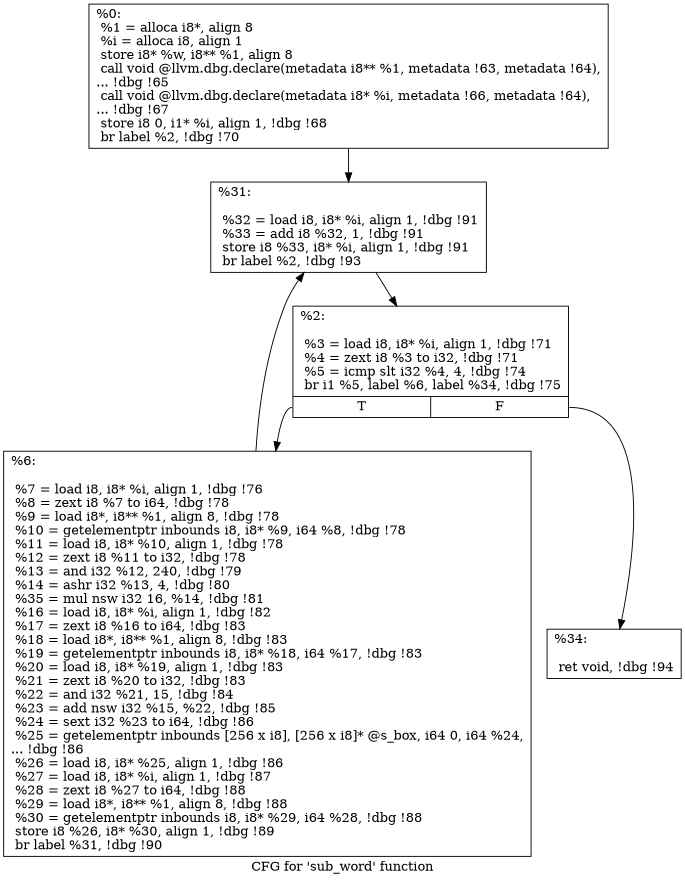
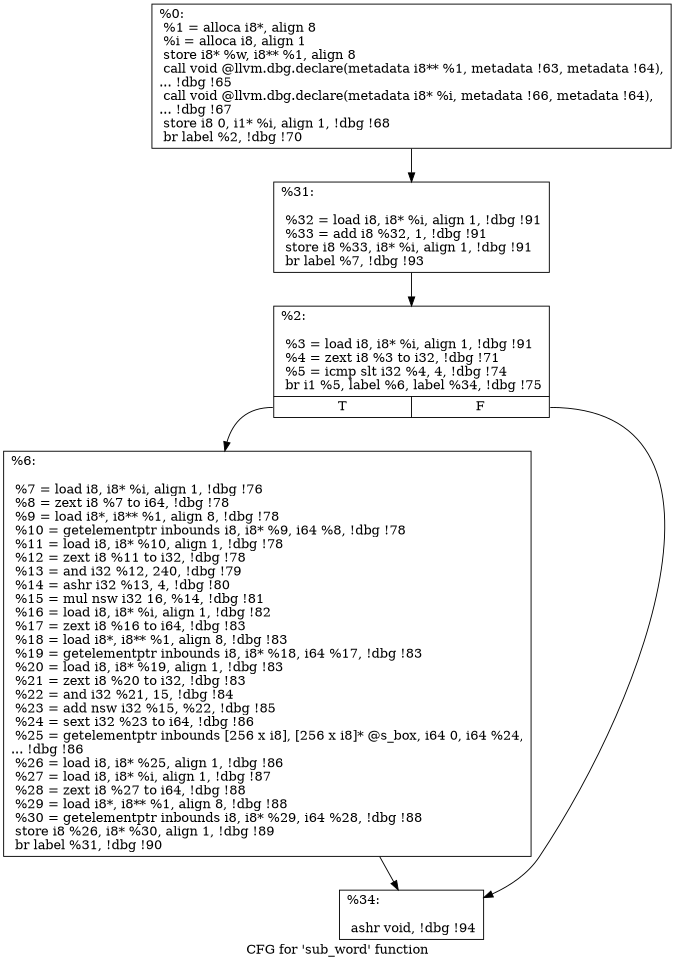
node "%31:": text "br label %2, !dbg !93" -> "br label %7, !dbg !93"
node "%2:": text "%3 = load i8, i8* %i, align 1, !dbg !71" -> "%3 = load i8, i8* %i, align 1, !dbg !91"
edge "%6:" -> "%31:": now "%6:" -> "%34:"
node "%6:": text "%35 = mul nsw i32 16, %14, !dbg !81" -> "%15 = mul nsw i32 16, %14, !dbg !81"
node "%34:": text "ret void, !dbg !94" -> "ashr void, !dbg !94"
